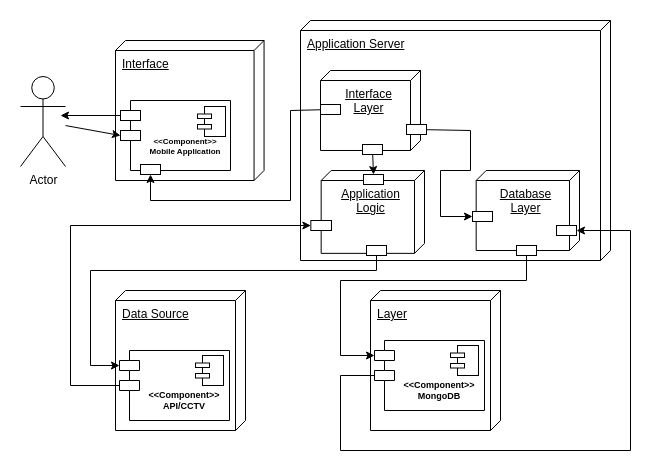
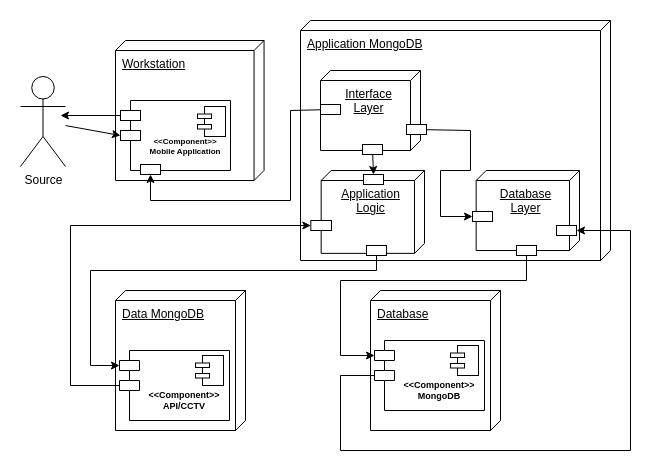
node "Application Server": label "Application Server" -> "Application MongoDB"
node "Interface": label "Interface" -> "Workstation"
node "Actor": label "Actor" -> "Source"
node "Data Source": label "Data Source" -> "Data MongoDB"
node "Layer": label "Layer" -> "Database"
